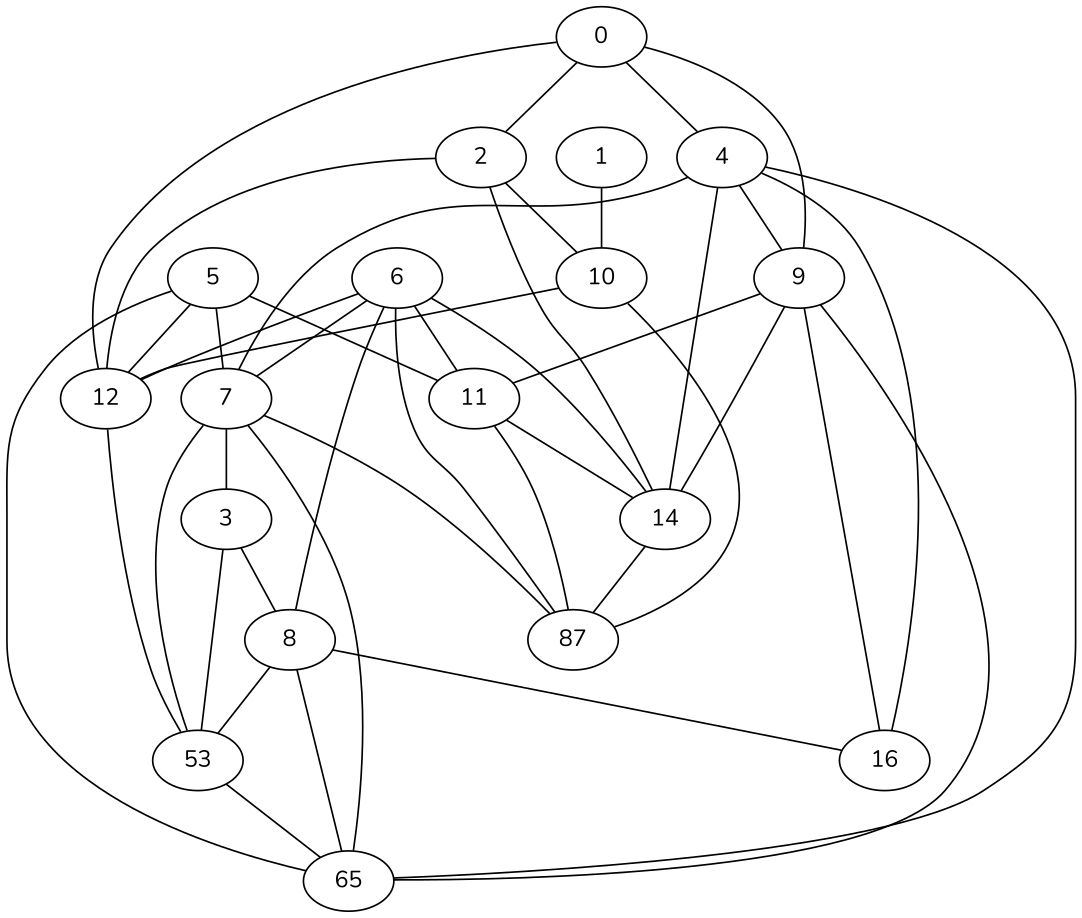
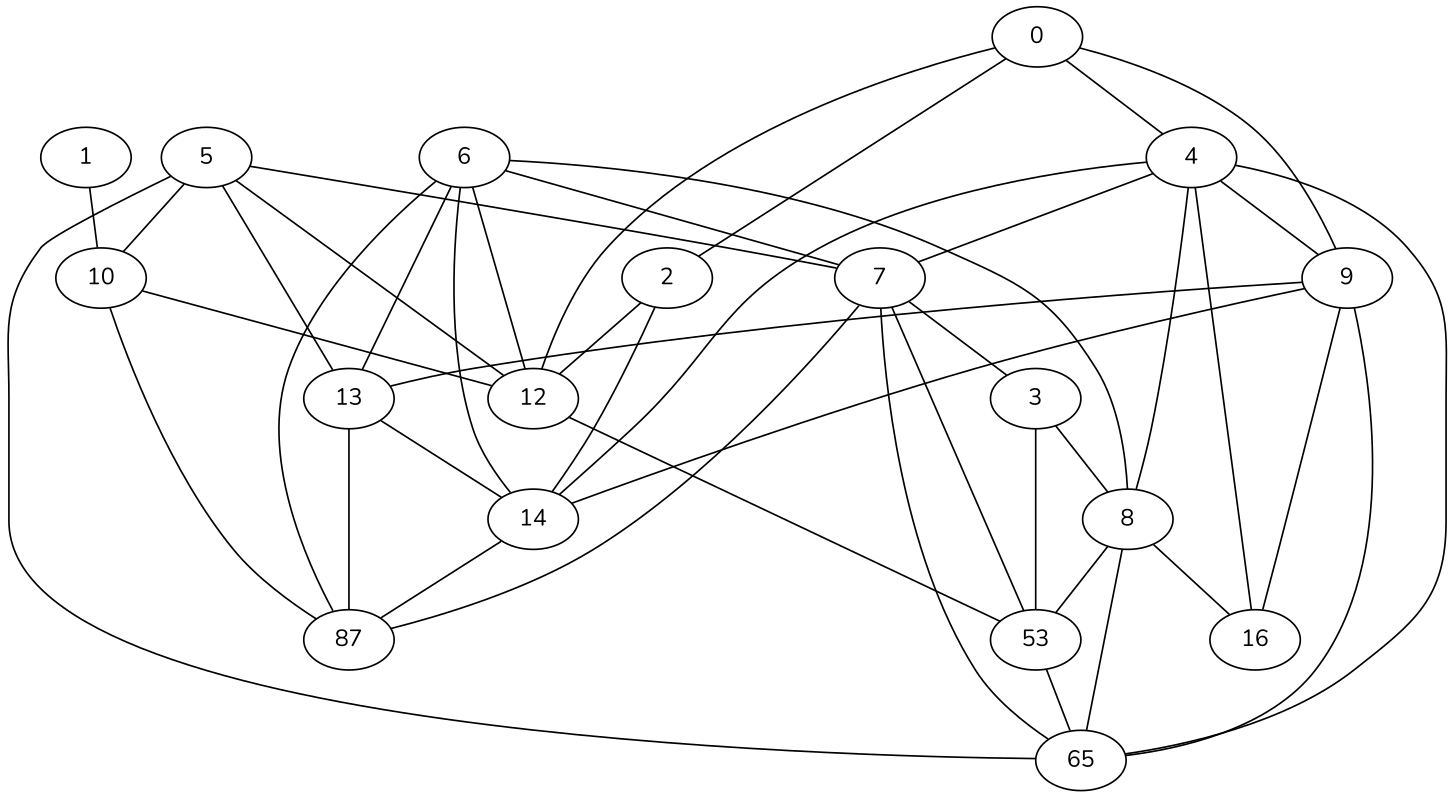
edge "2" -- "10": now "5" -- "10"
edge "4" -- "8": added
node "11": label "11" -> "13"
